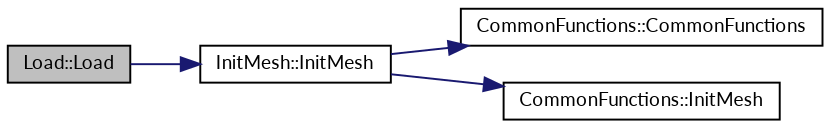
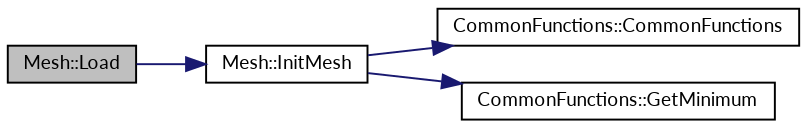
node "Load::Load": label "Load::Load" -> "Mesh::Load"
node "InitMesh::InitMesh": label "InitMesh::InitMesh" -> "Mesh::InitMesh"
node "CommonFunctions::InitMesh": label "CommonFunctions::InitMesh" -> "CommonFunctions::GetMinimum"
